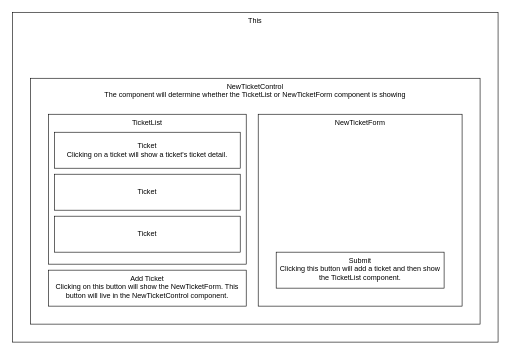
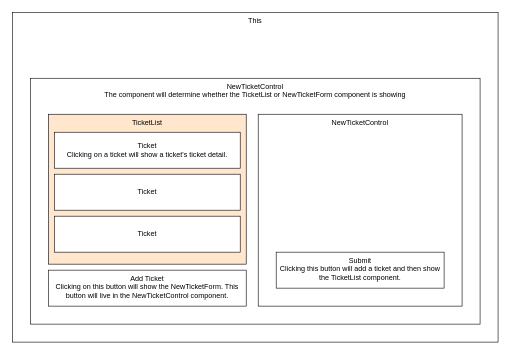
node "TicketList": fillcolor #ffffff -> #ffe6cc
node "NewTicketForm": label "NewTicketForm" -> "NewTicketControl"
